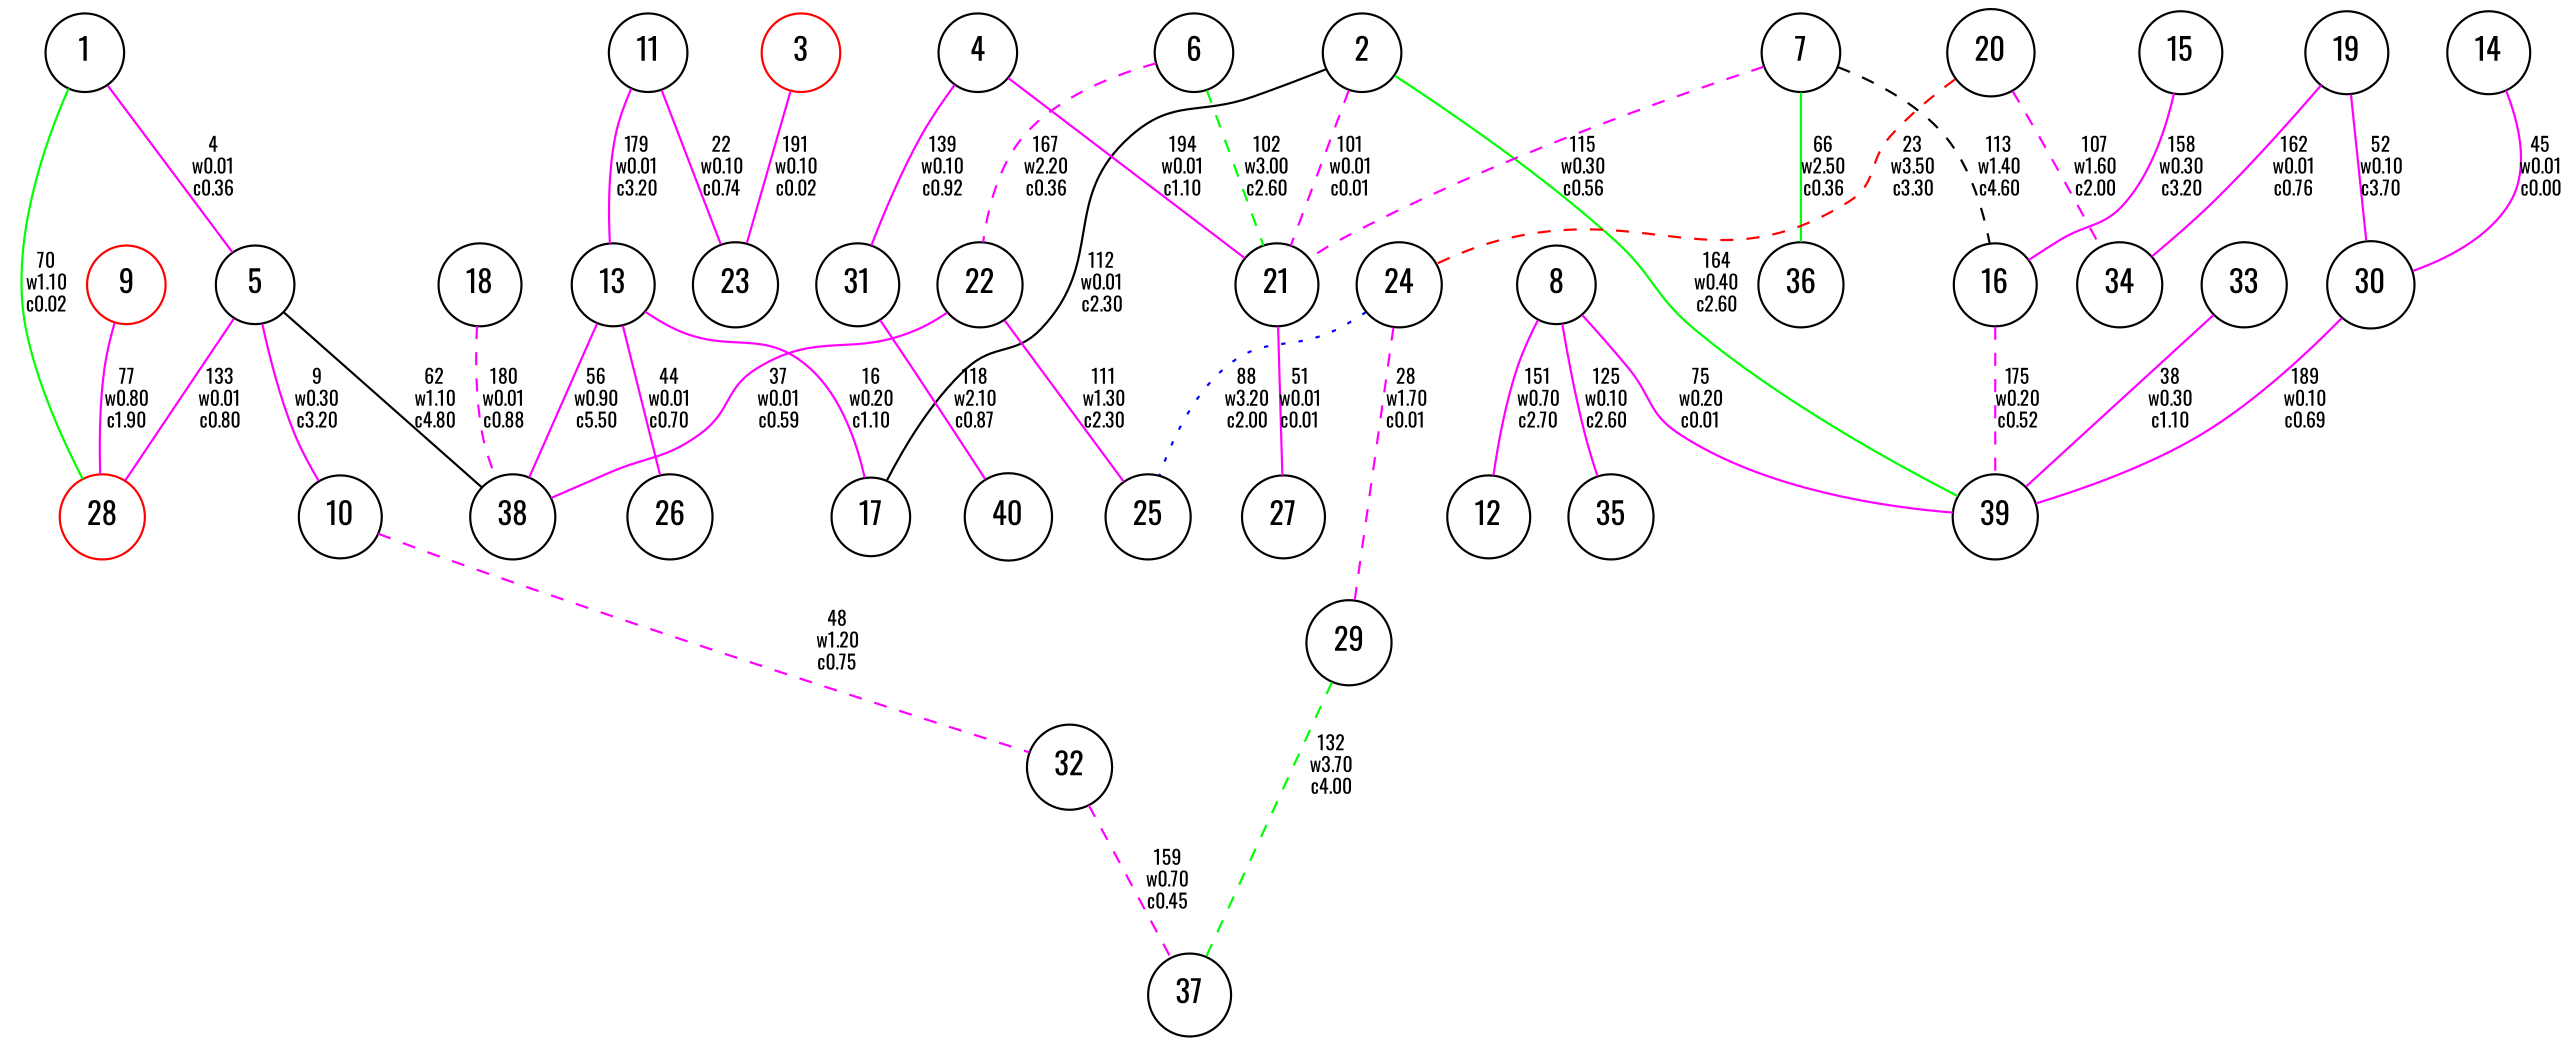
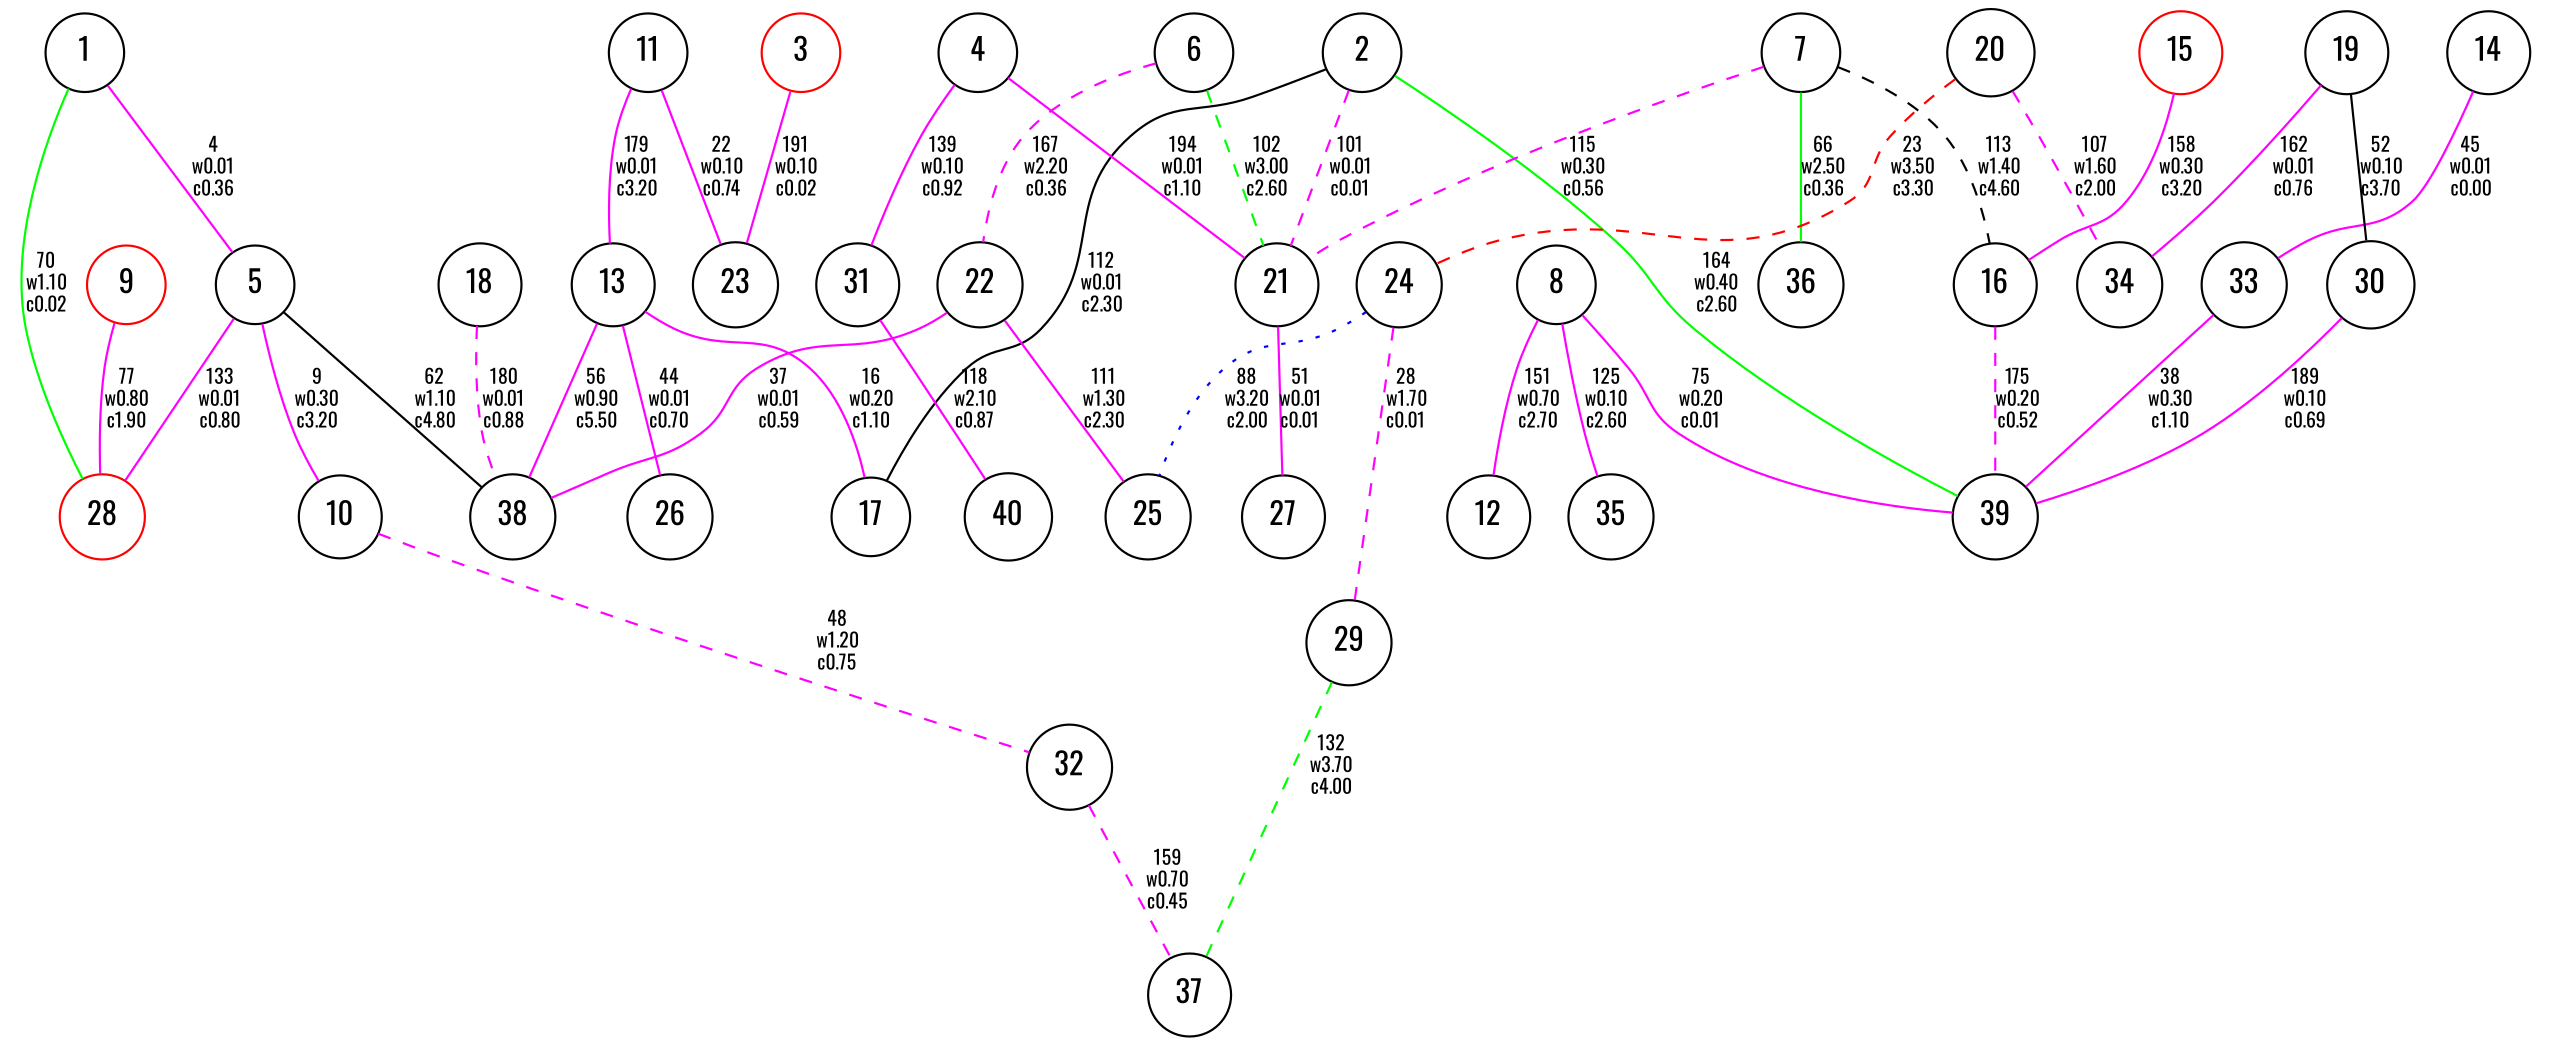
node "15": color black -> #ff0000
edge "19" -- "30": color #ff00ff -> black
edge "14" -- "30": now "14" -- "33"
